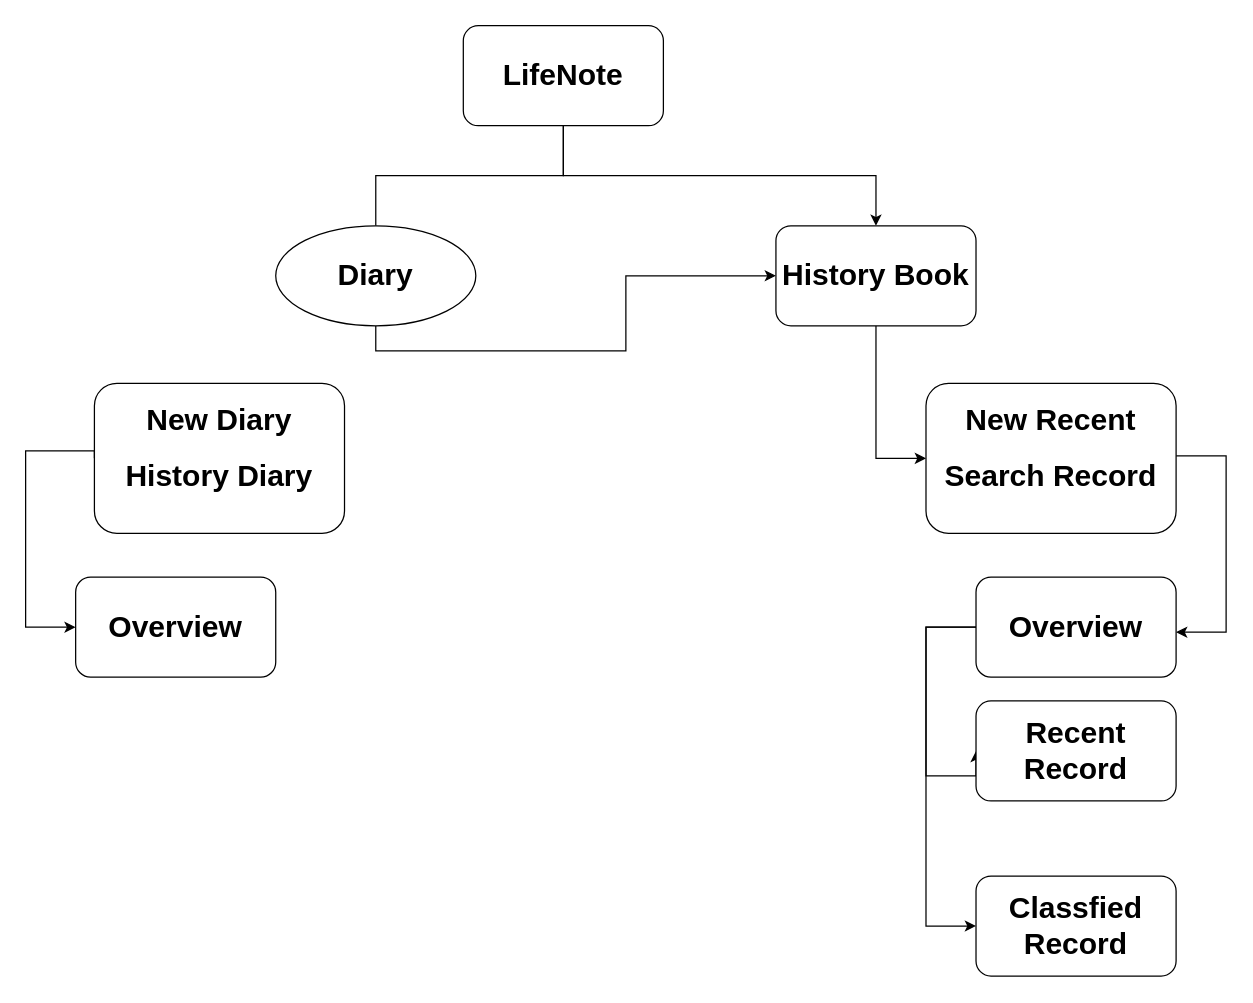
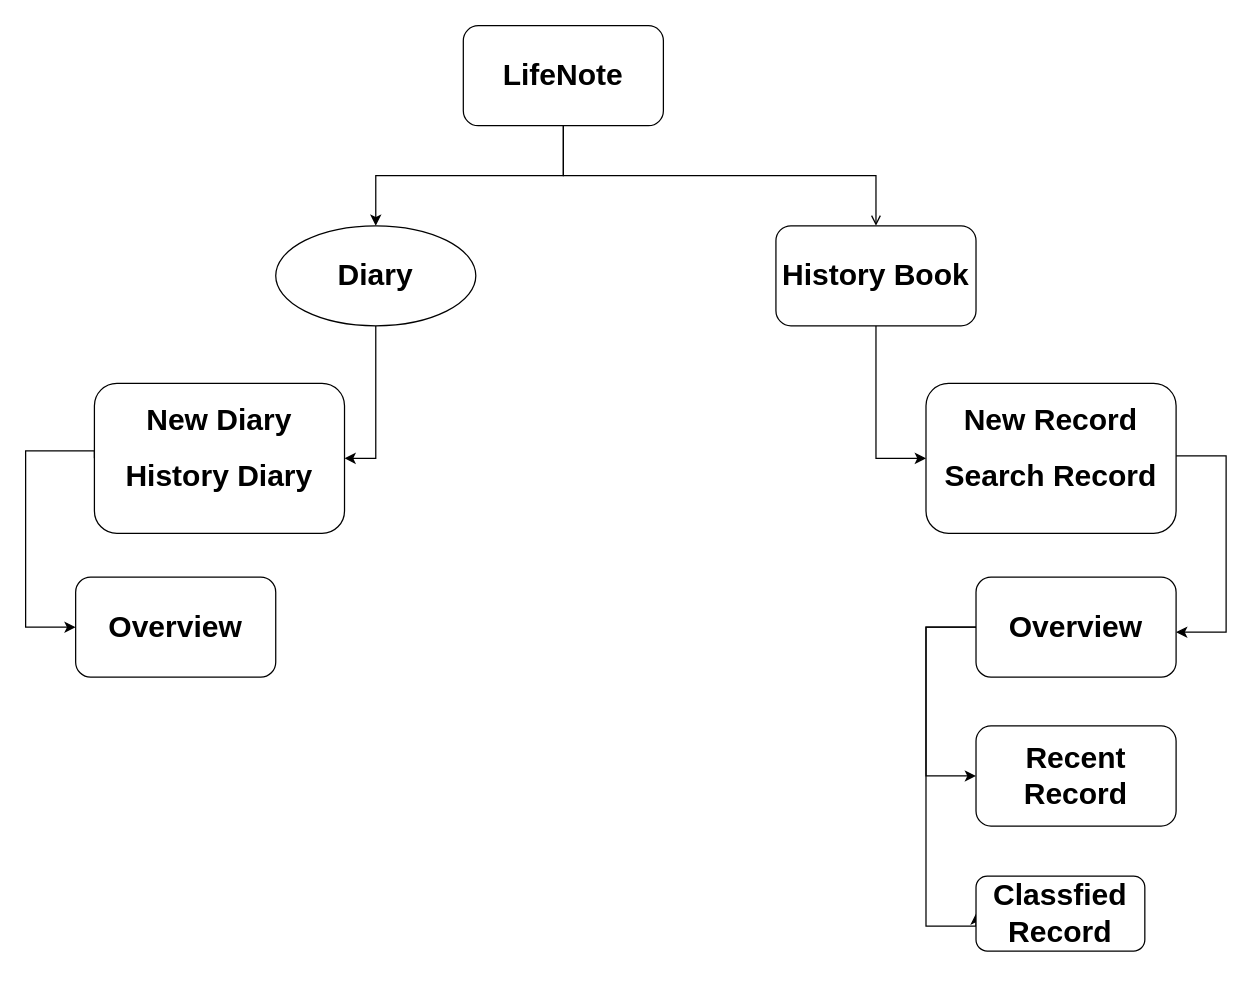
edge "LifeNote" -> "History Book": arrowhead classic -> open
edge "LifeNote" -- "Diary": arrowhead none -> classic
edge "Diary" -> "History Book": now "Diary" -> "New Diary History Diary"
node "New Recent Search Record": label "New Recent Search Record" -> "New Record Search Record"
node "Recent Record": moved (1076, 751) -> (1076, 776)
node "Classfied Record": size 200x100 -> 169x75
